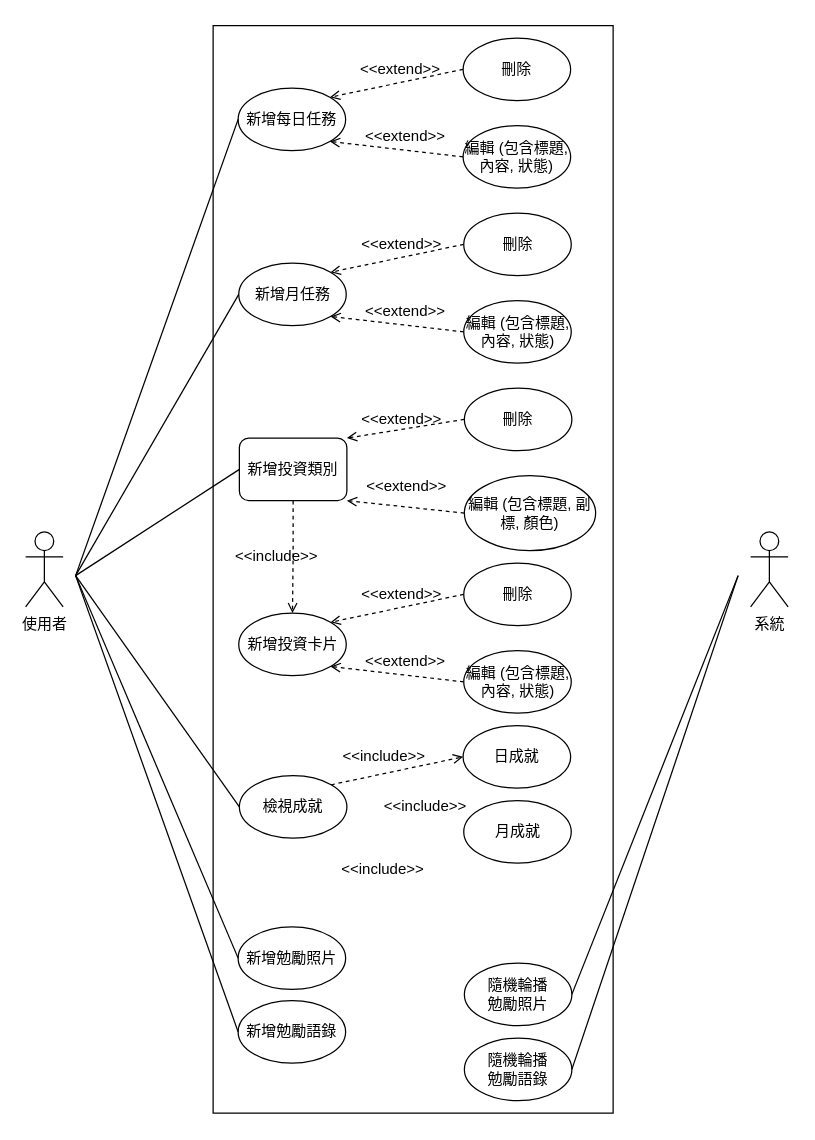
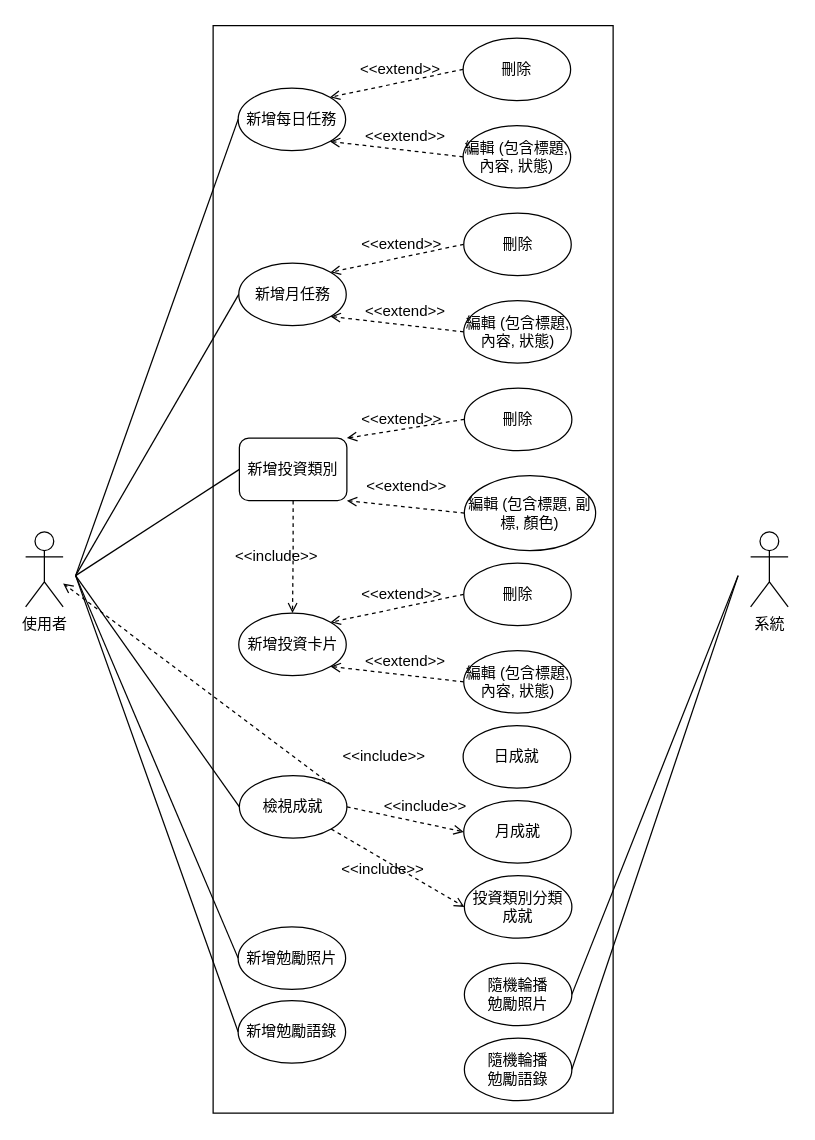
edge "檢視成就" -> "日成就": now "檢視成就" -> "使用者"
edge "檢視成就" -> "月成就": added
edge "檢視成就" -> "投資類別分類 成就": added
node "投資類別分類 成就": added
